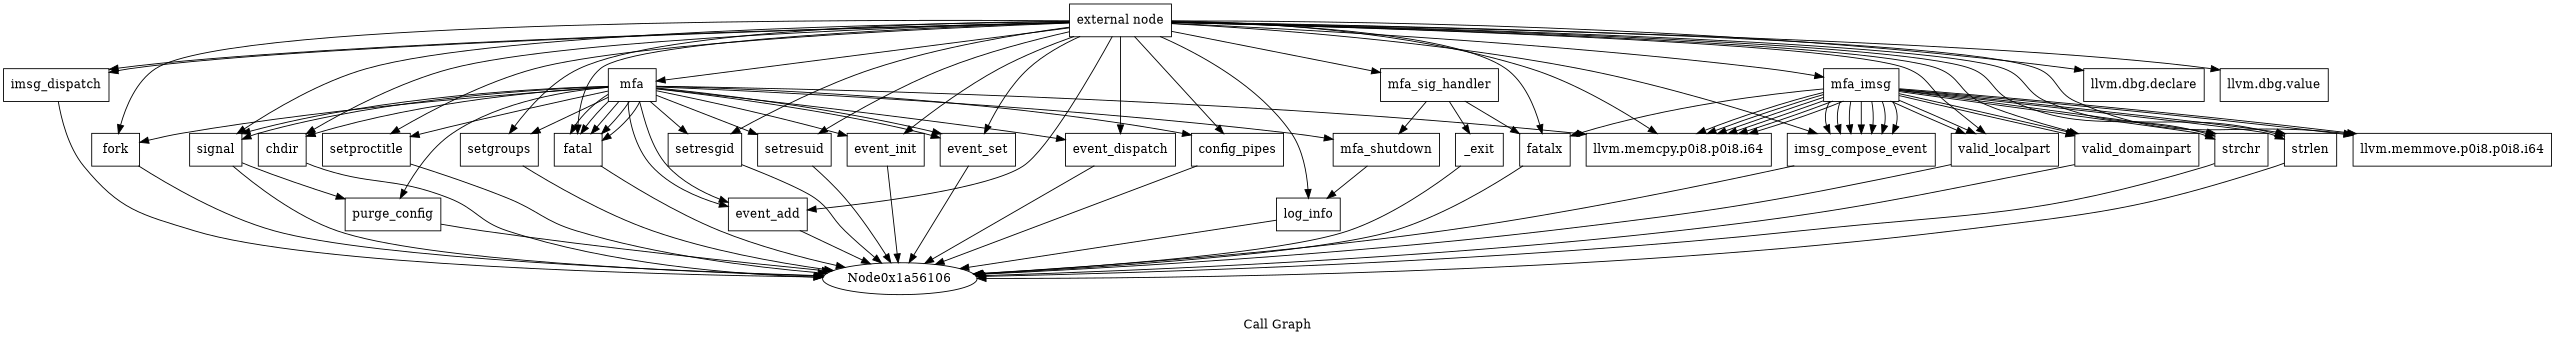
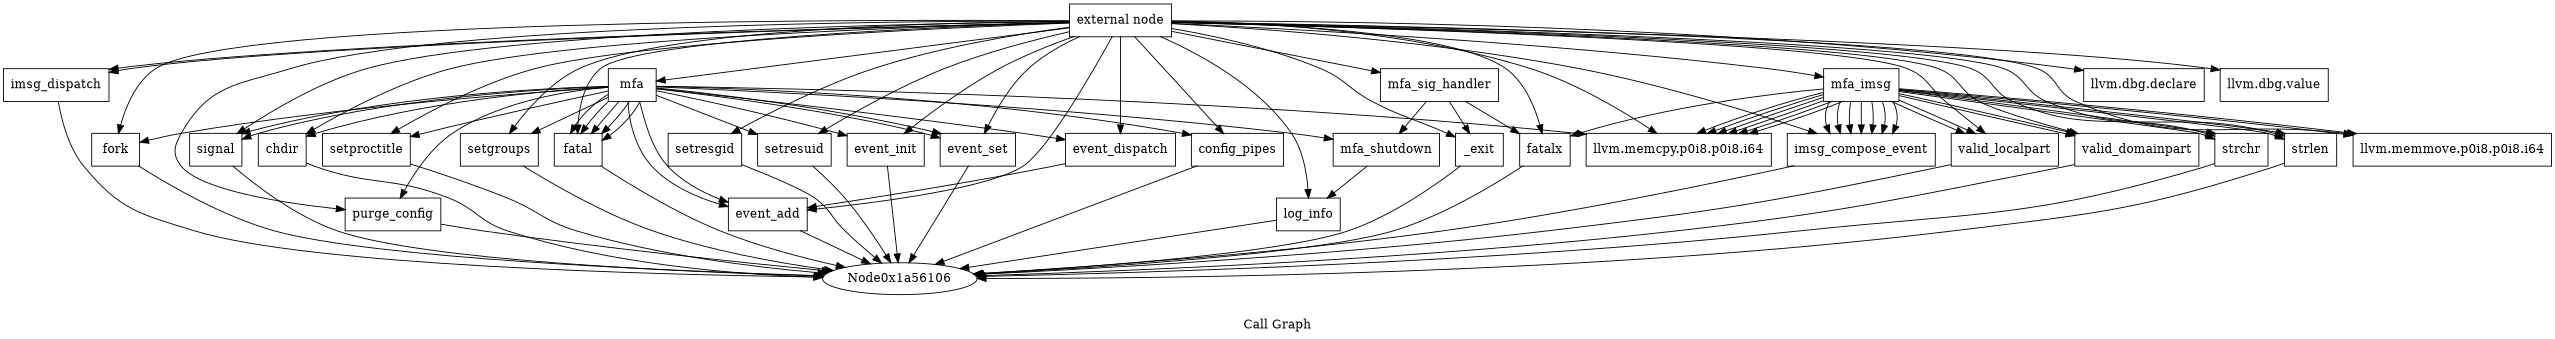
edge "external node" -> "_exit": added
edge "mfa" -> "setresgid": removed
edge "signal" -> "purge_config": now "external node" -> "purge_config"
edge "event_dispatch" -> "Node0x1a56106": now "event_dispatch" -> "event_add"
